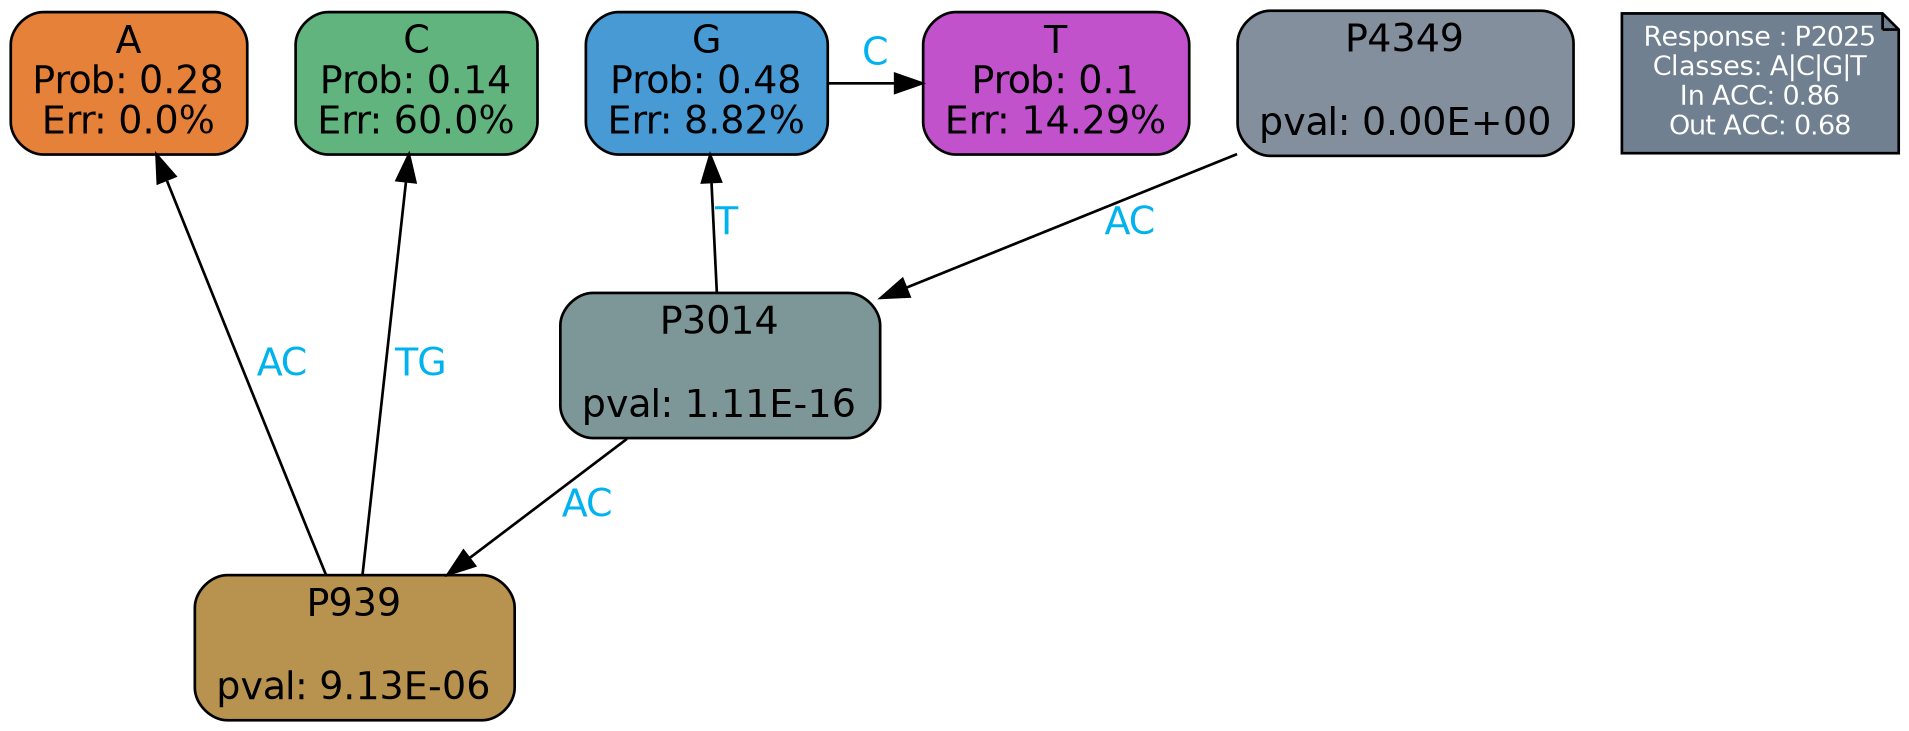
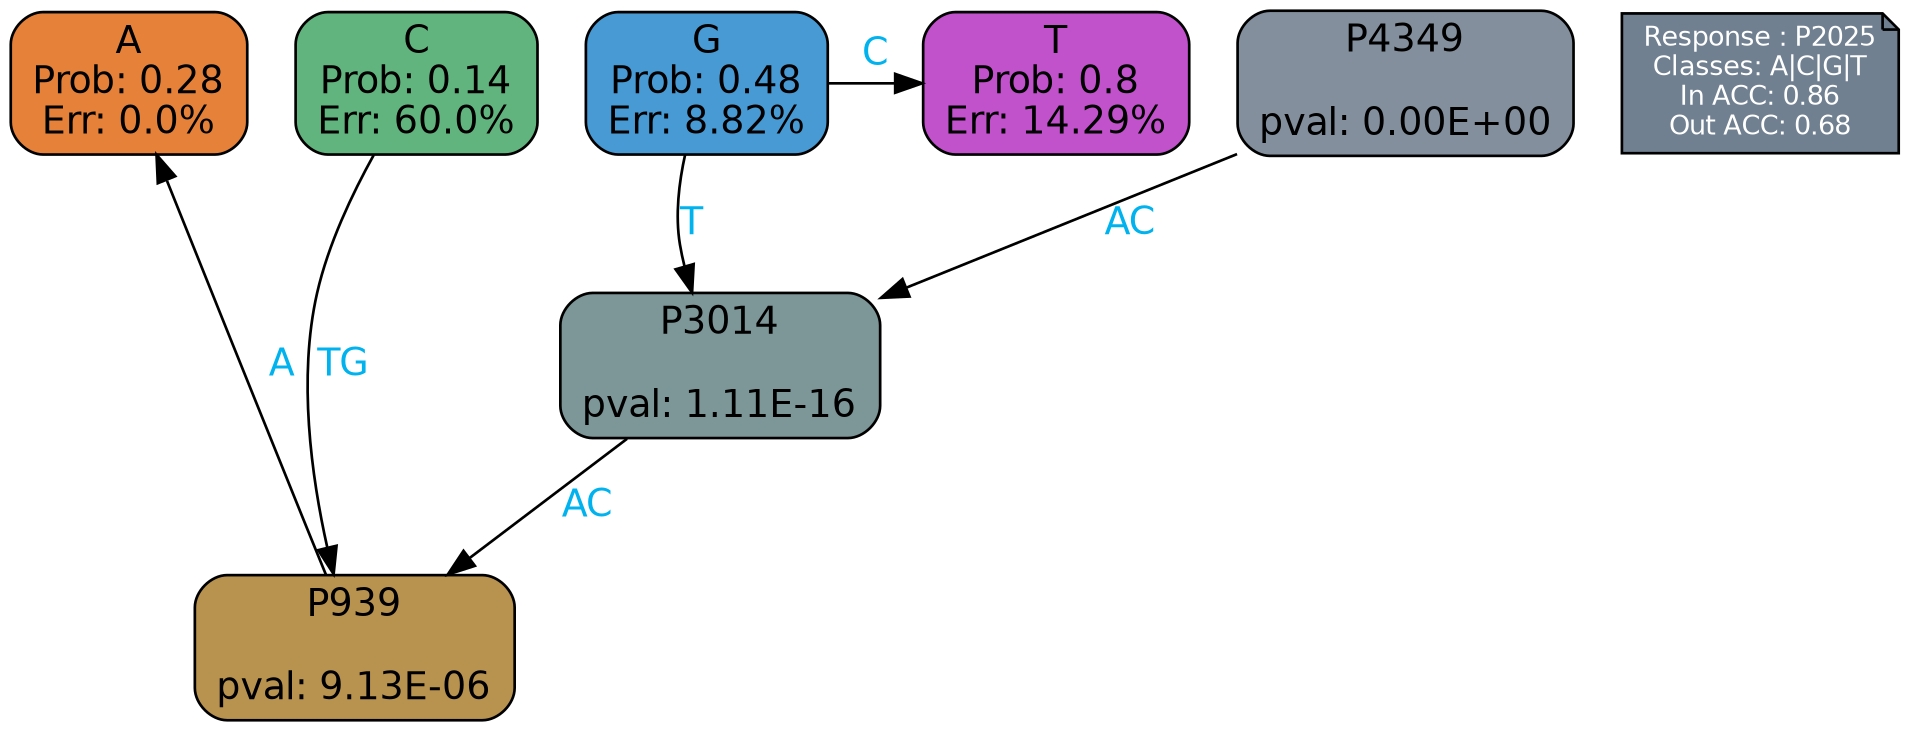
node "T Prob: 0.1 Err: 14.29%": label "T Prob: 0.1 Err: 14.29%" -> "T Prob: 0.8 Err: 14.29%"
edge "P3014 pval: 1.11E-16" -> "G Prob: 0.48 Err: 8.82%": reversed
edge "P939 pval: 9.13E-06" -> "A Prob: 0.28 Err: 0.0%": label "AC" -> "A"
edge "P939 pval: 9.13E-06" -> "C Prob: 0.14 Err: 60.0%": reversed
